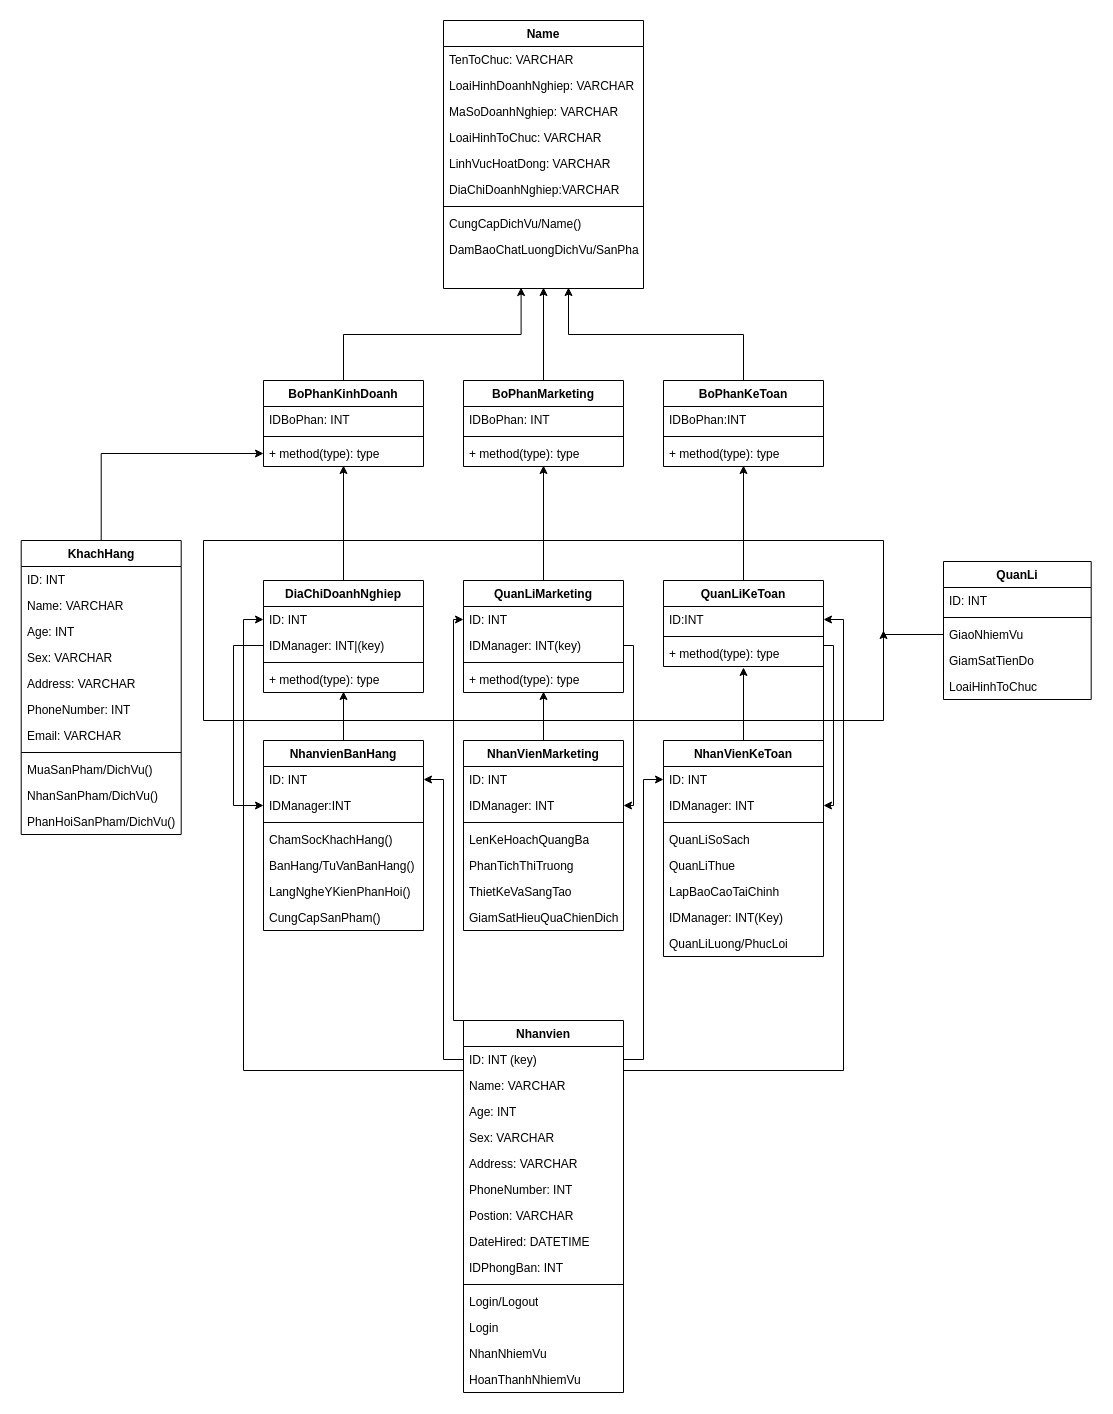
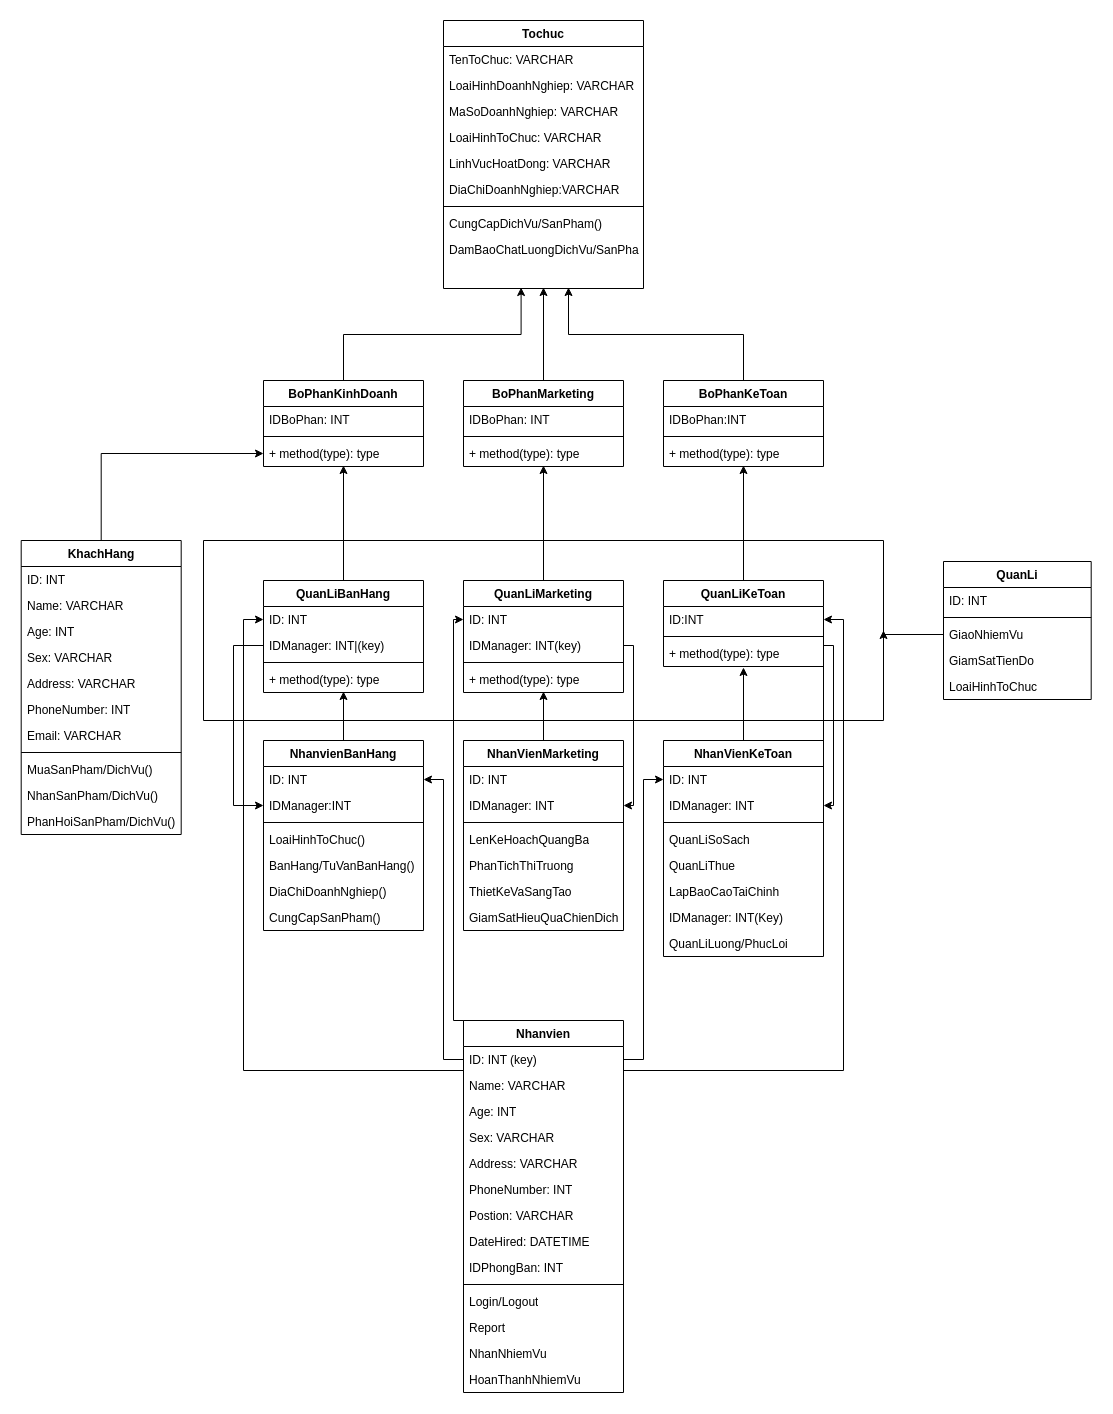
node "Name": label "Name" -> "Tochuc"
node "CungCapDichVu/Name()": label "CungCapDichVu/Name()" -> "CungCapDichVu/SanPham()"
node "DiaChiDoanhNghiep": label "DiaChiDoanhNghiep" -> "QuanLiBanHang"
node "ChamSocKhachHang()": label "ChamSocKhachHang()" -> "LoaiHinhToChuc()"
node "LangNgheYKienPhanHoi()": label "LangNgheYKienPhanHoi()" -> "DiaChiDoanhNghiep()"
node "Login": label "Login" -> "Report"
